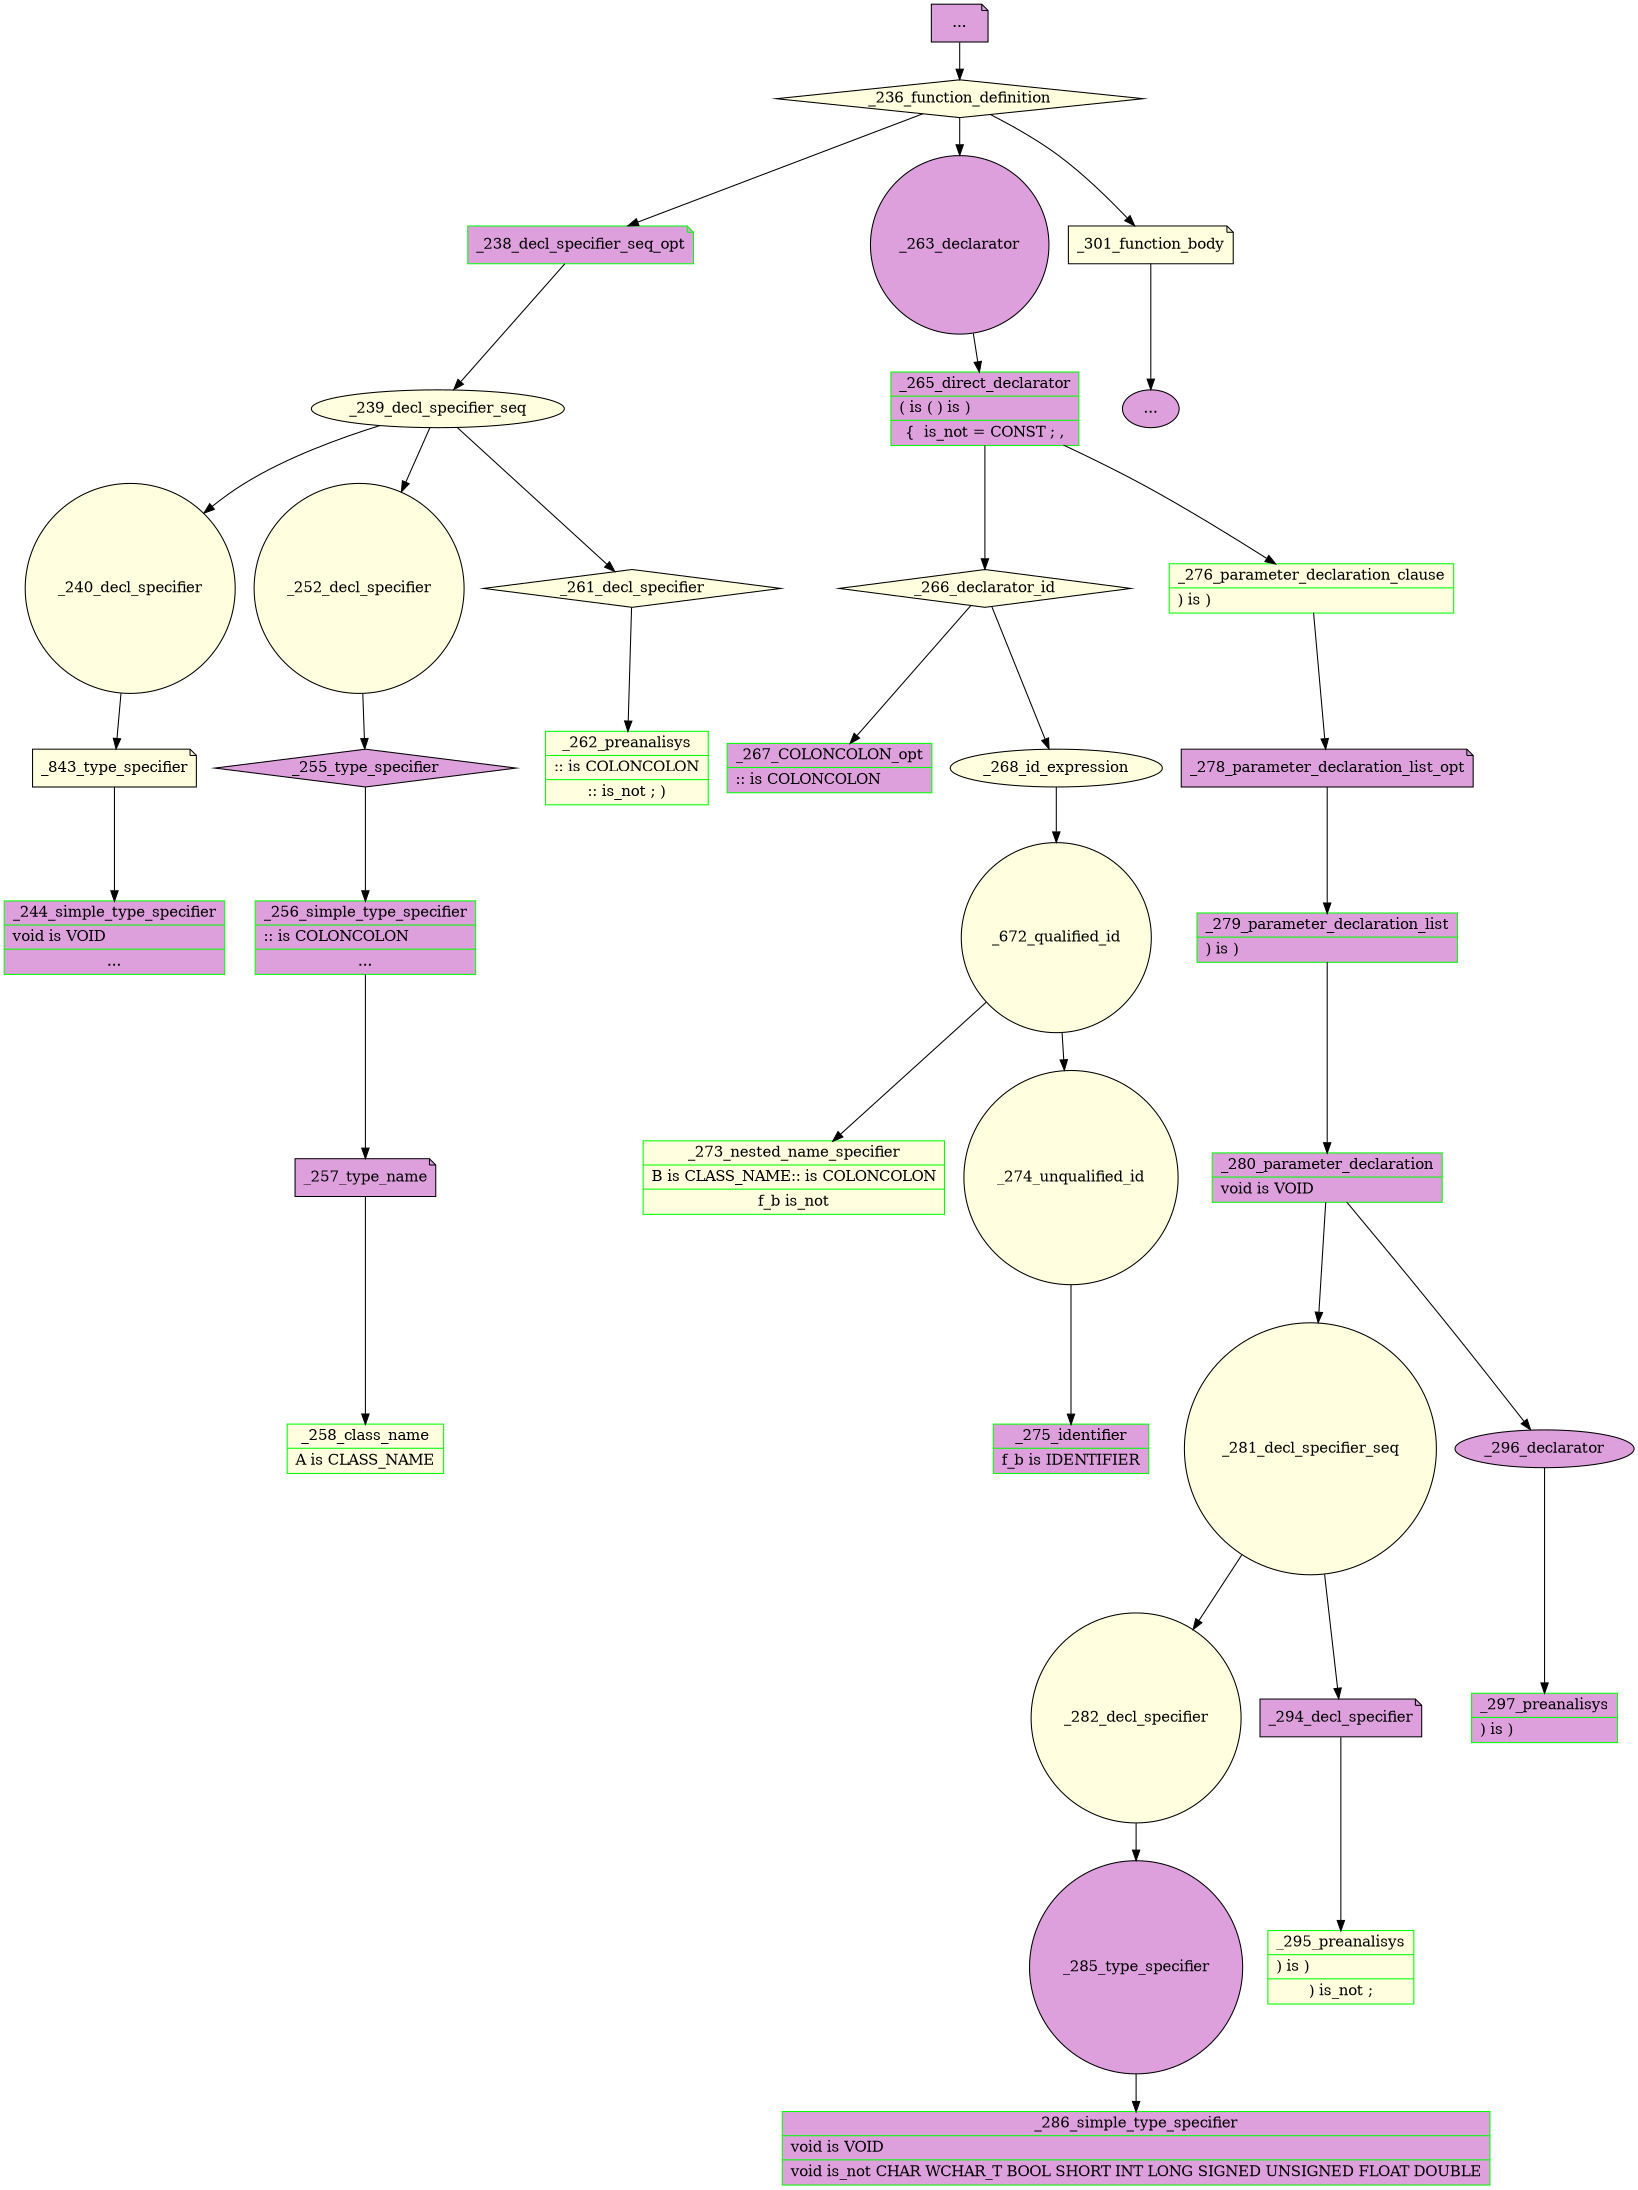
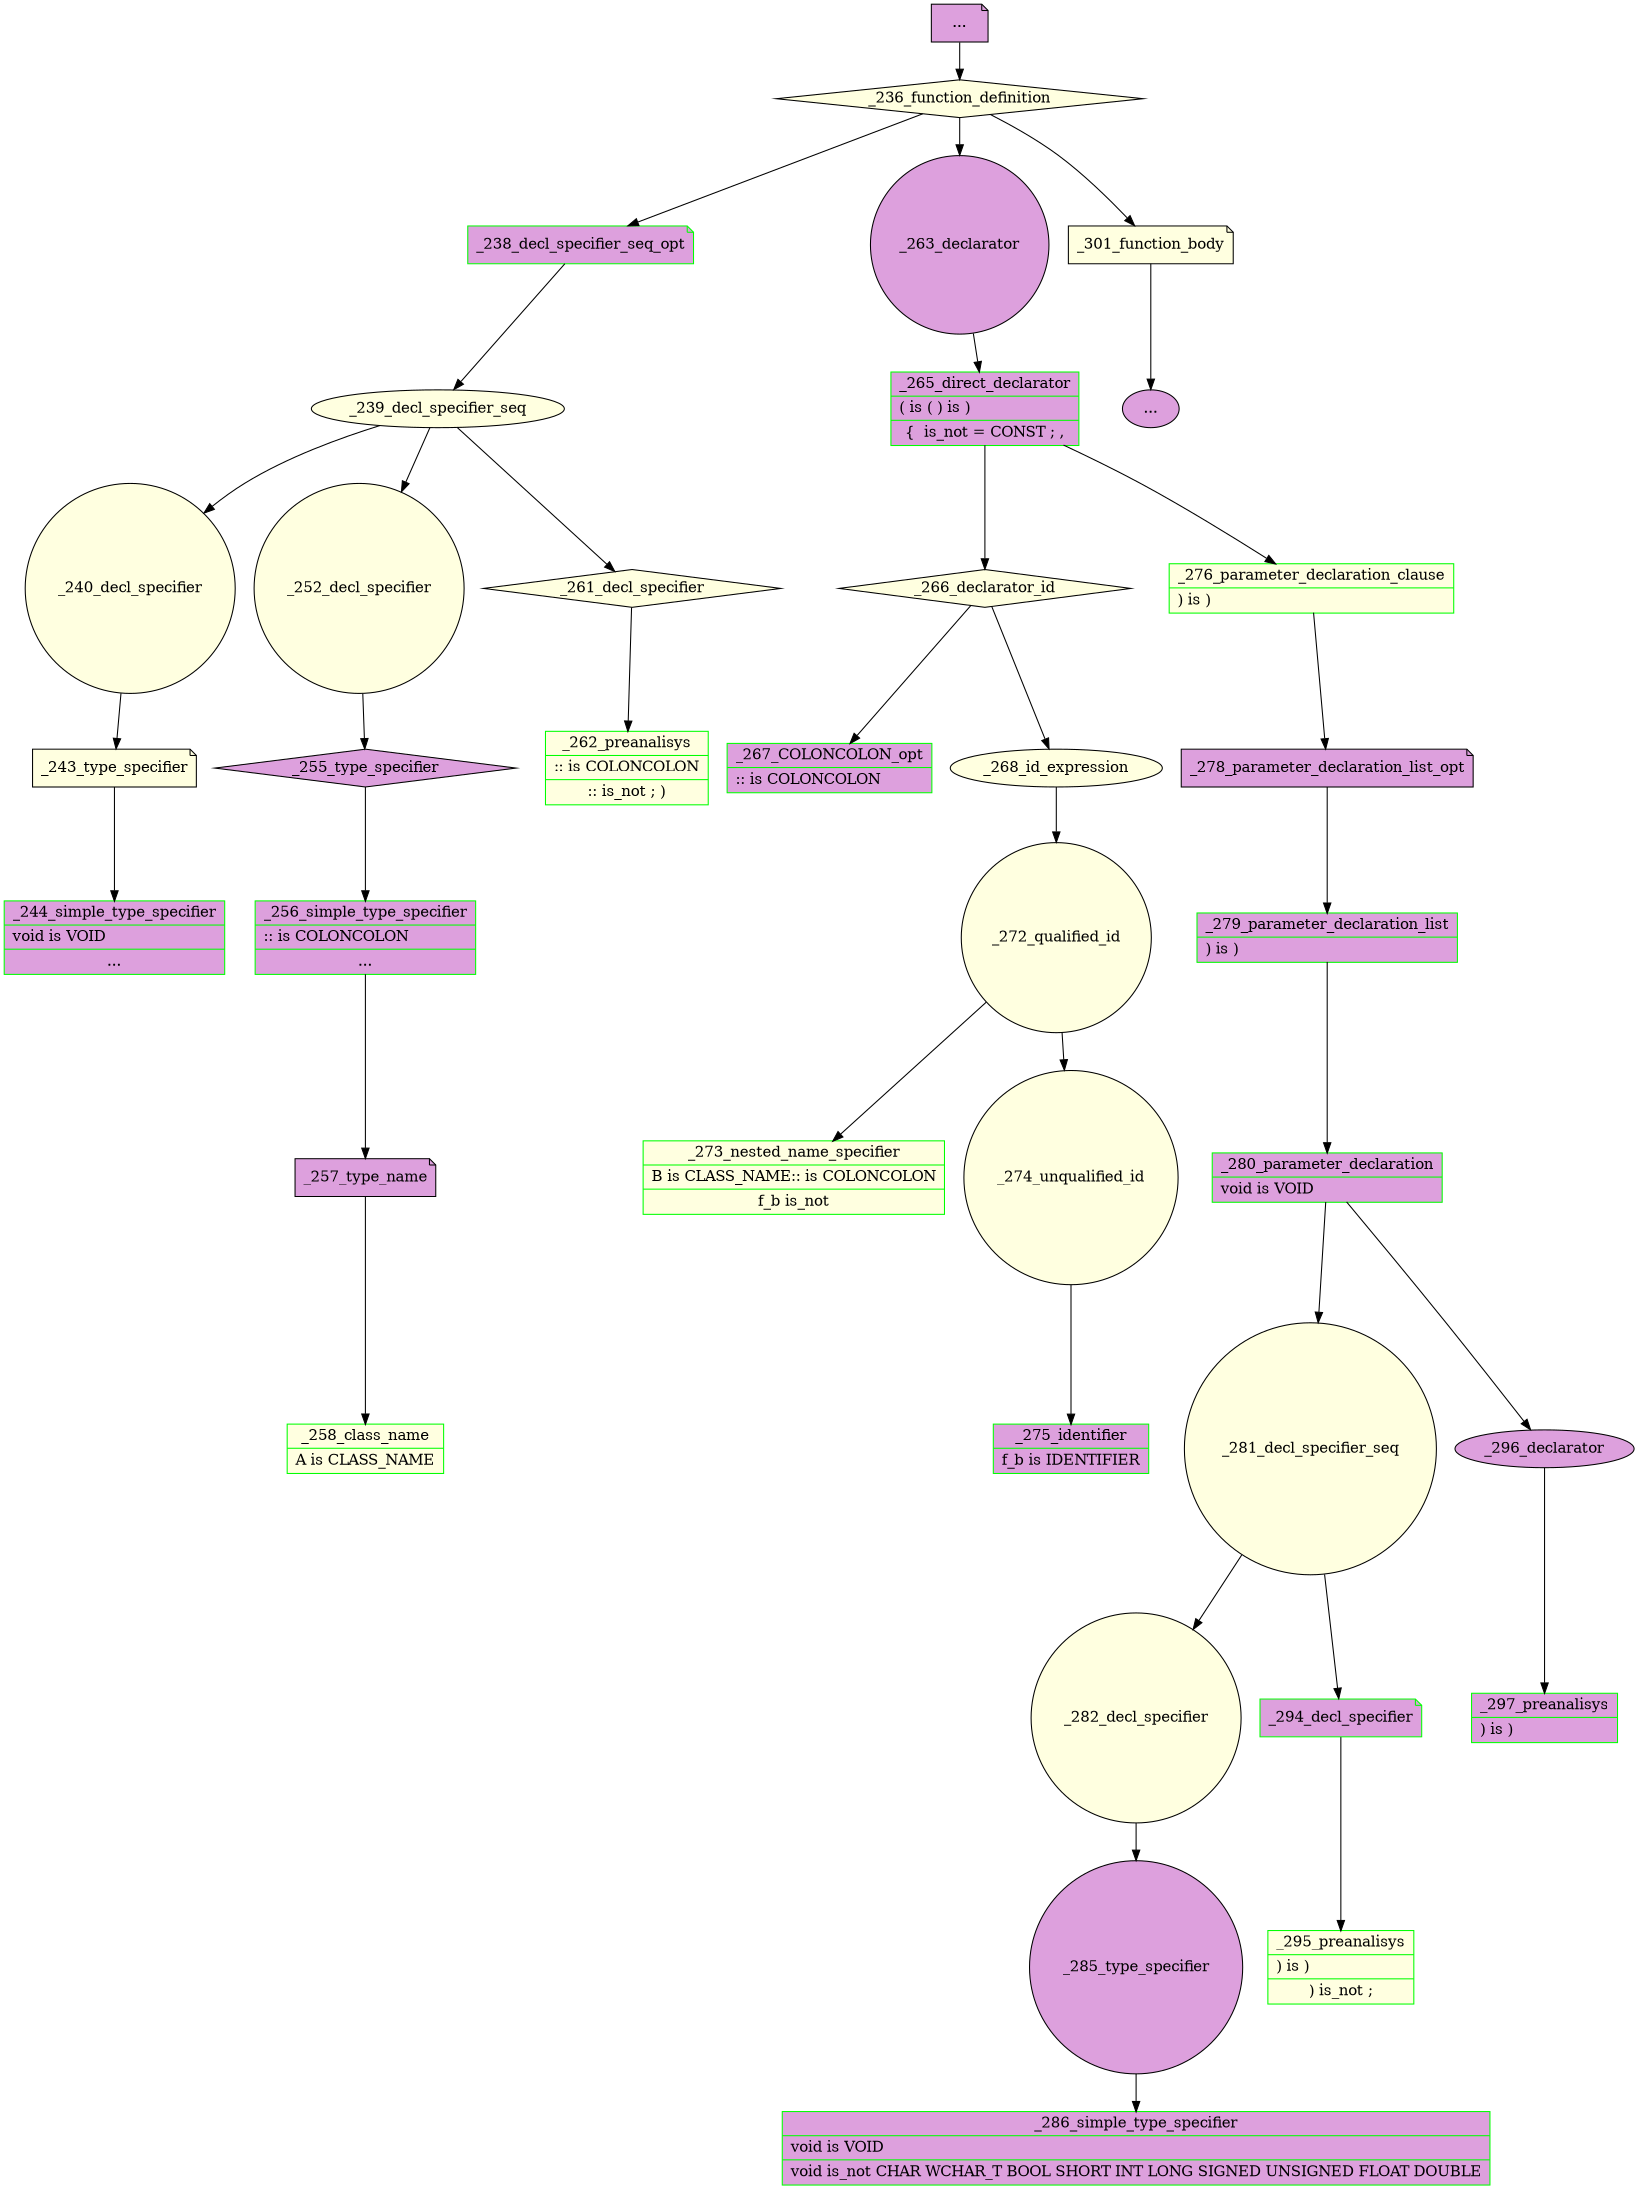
node "_843_type_specifier": label "_843_type_specifier" -> "_243_type_specifier"
node "_672_qualified_id": label "_672_qualified_id" -> "_272_qualified_id"
node "_294_decl_specifier": color black -> green
